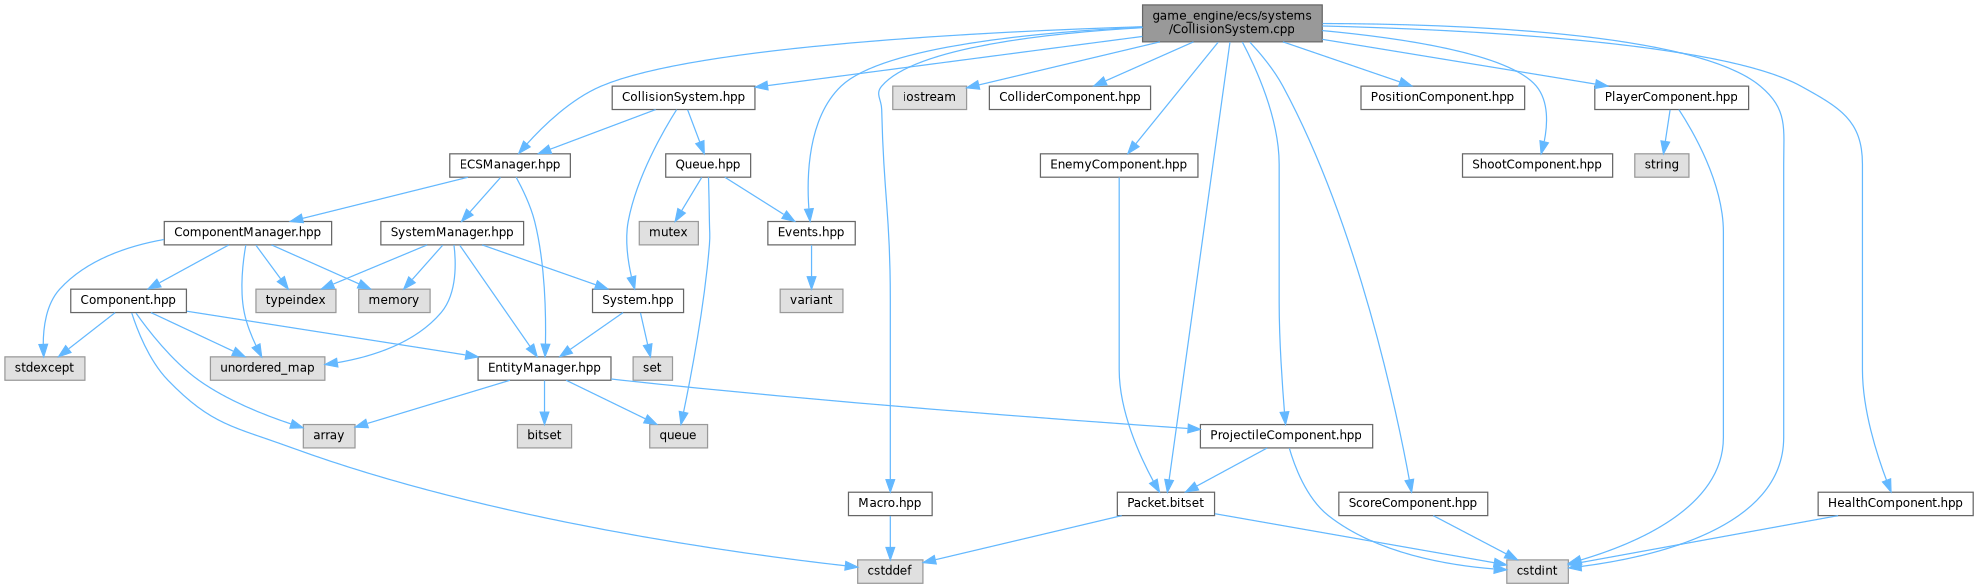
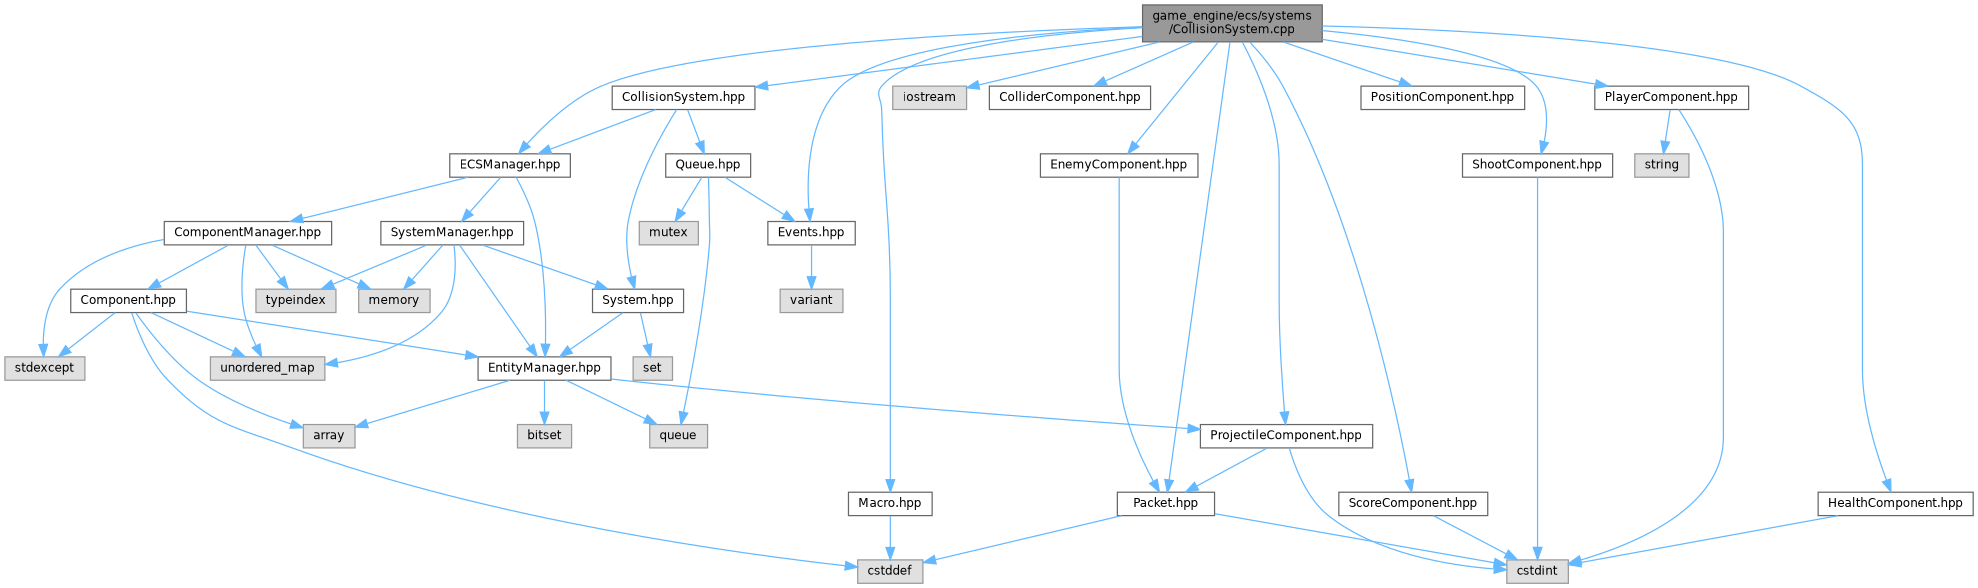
edge "game_engine/ecs/systems /CollisionSystem.cpp" -> "cstdint": now "ShootComponent.hpp" -> "cstdint"
node "Packet.bitset": label "Packet.bitset" -> "Packet.hpp"
